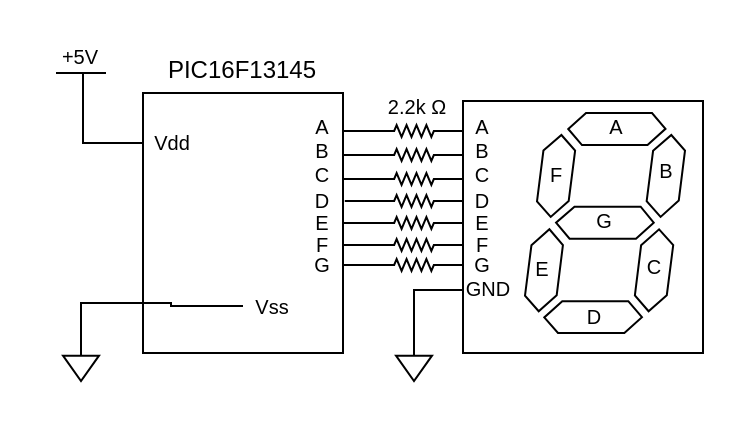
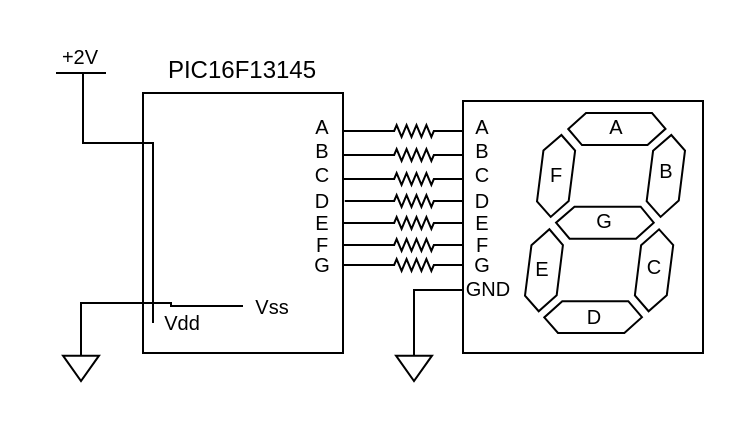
node "+5V": label "+5V" -> "+2V"
node "2.2k Ω": removed
node "Vdd": moved (173, 143) -> (183, 323)
